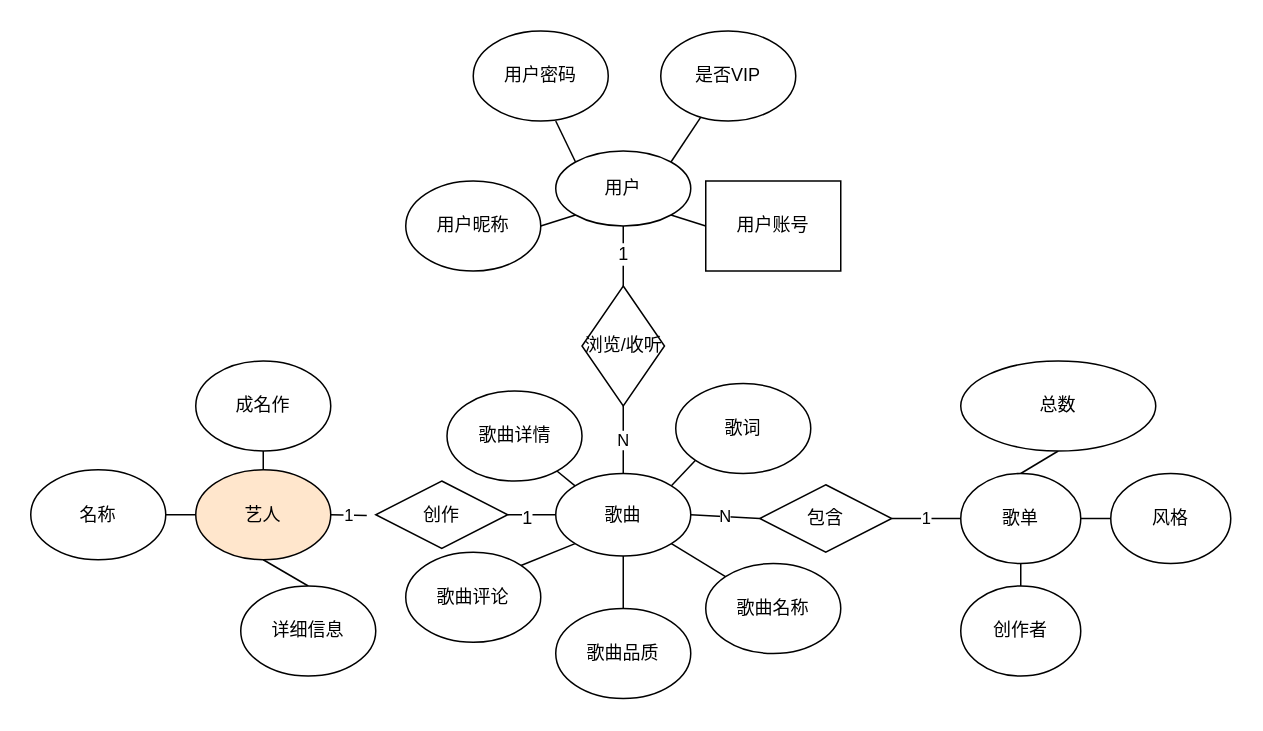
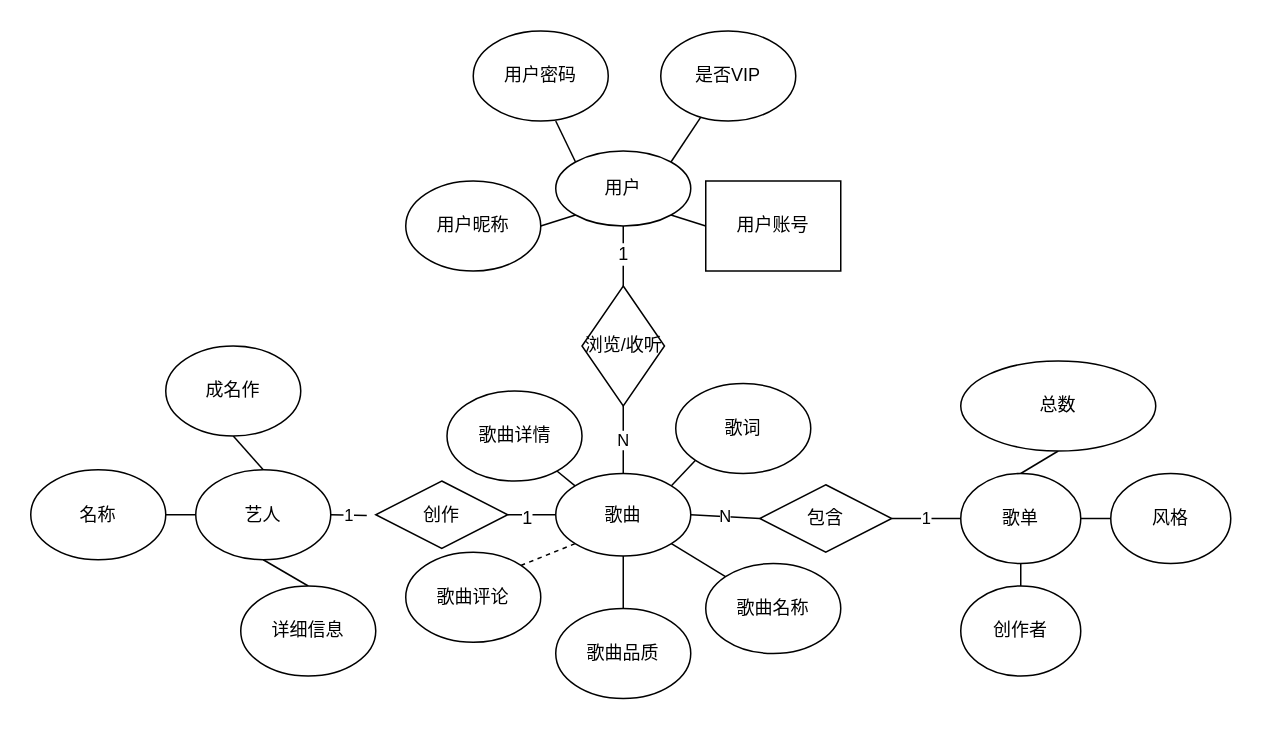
node "成名作": moved (263, 406) -> (233, 391)
node "艺人": fillcolor #ffe6cc -> #ffffff
edge "歌曲" -- "歌曲评论": style solid -> dashed
